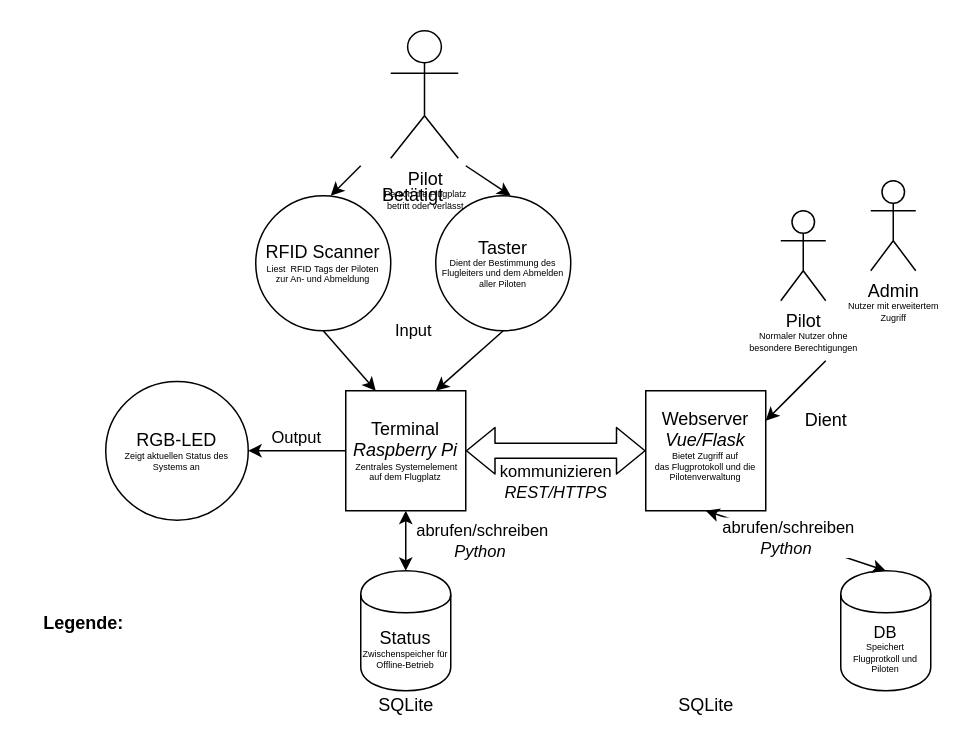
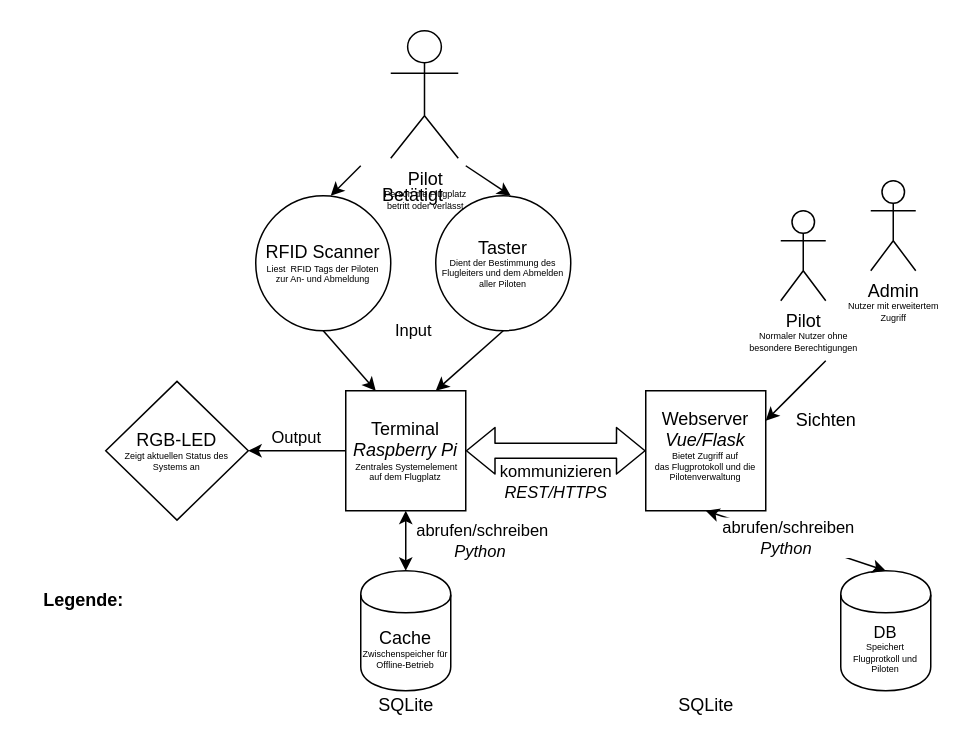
node "Dient": label "Dient" -> "Sichten"
node "RGB-LED Zeigt aktuellen Status des Systems an": shape ellipse -> diamond
node "Legende:": moved (83, 623) -> (83, 601)
node "Status Zwischenspeicher für Offline-Betrieb": label "Status Zwischenspeicher für Offline-Betrieb" -> "Cache Zwischenspeicher für Offline-Betrieb"
